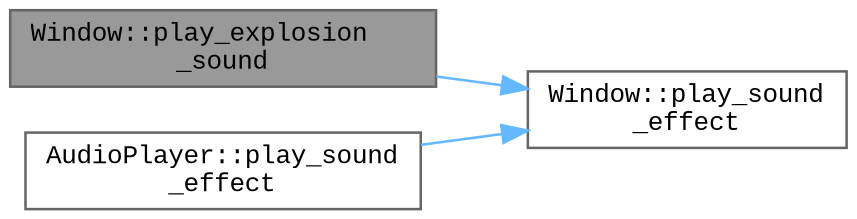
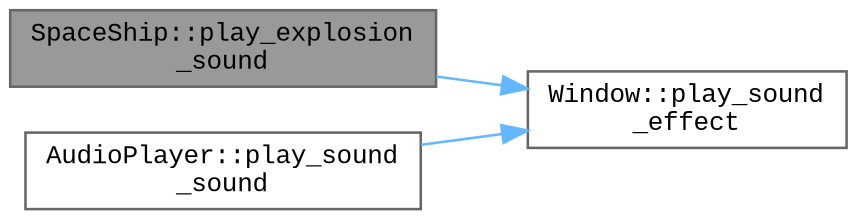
node "Window::play_explosion _sound": label "Window::play_explosion _sound" -> "SpaceShip::play_explosion _sound"
node "AudioPlayer::play_sound _effect": label "AudioPlayer::play_sound _effect" -> "AudioPlayer::play_sound _sound"
